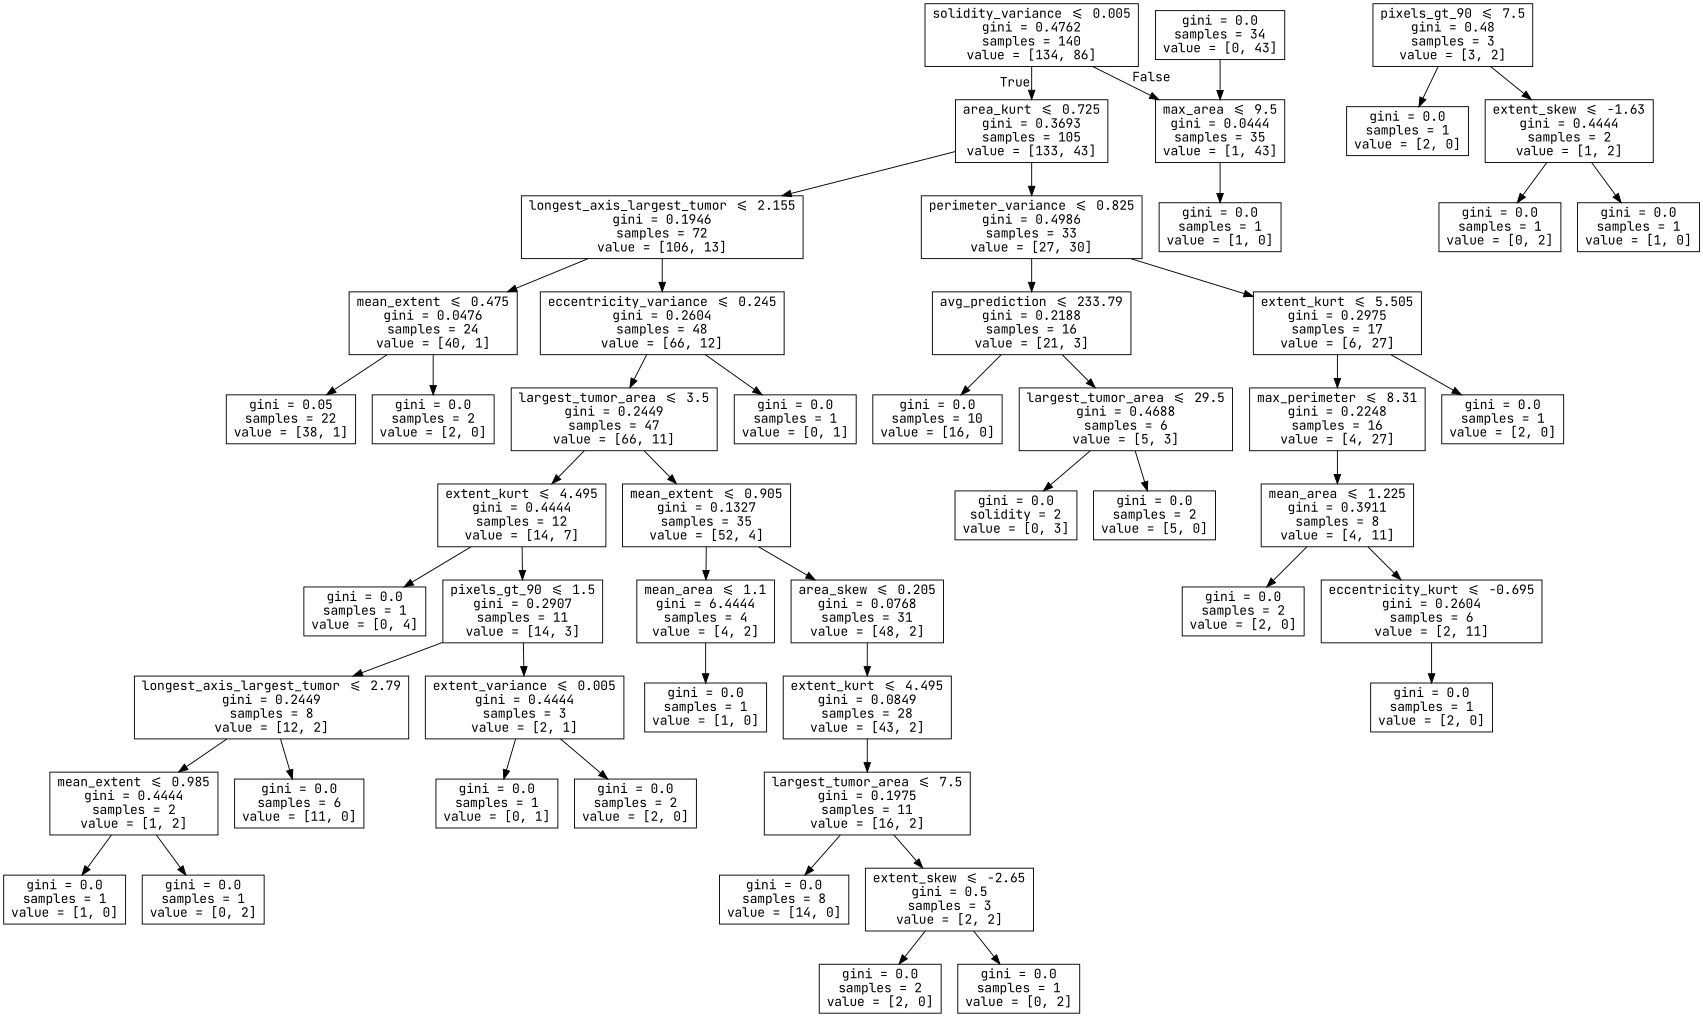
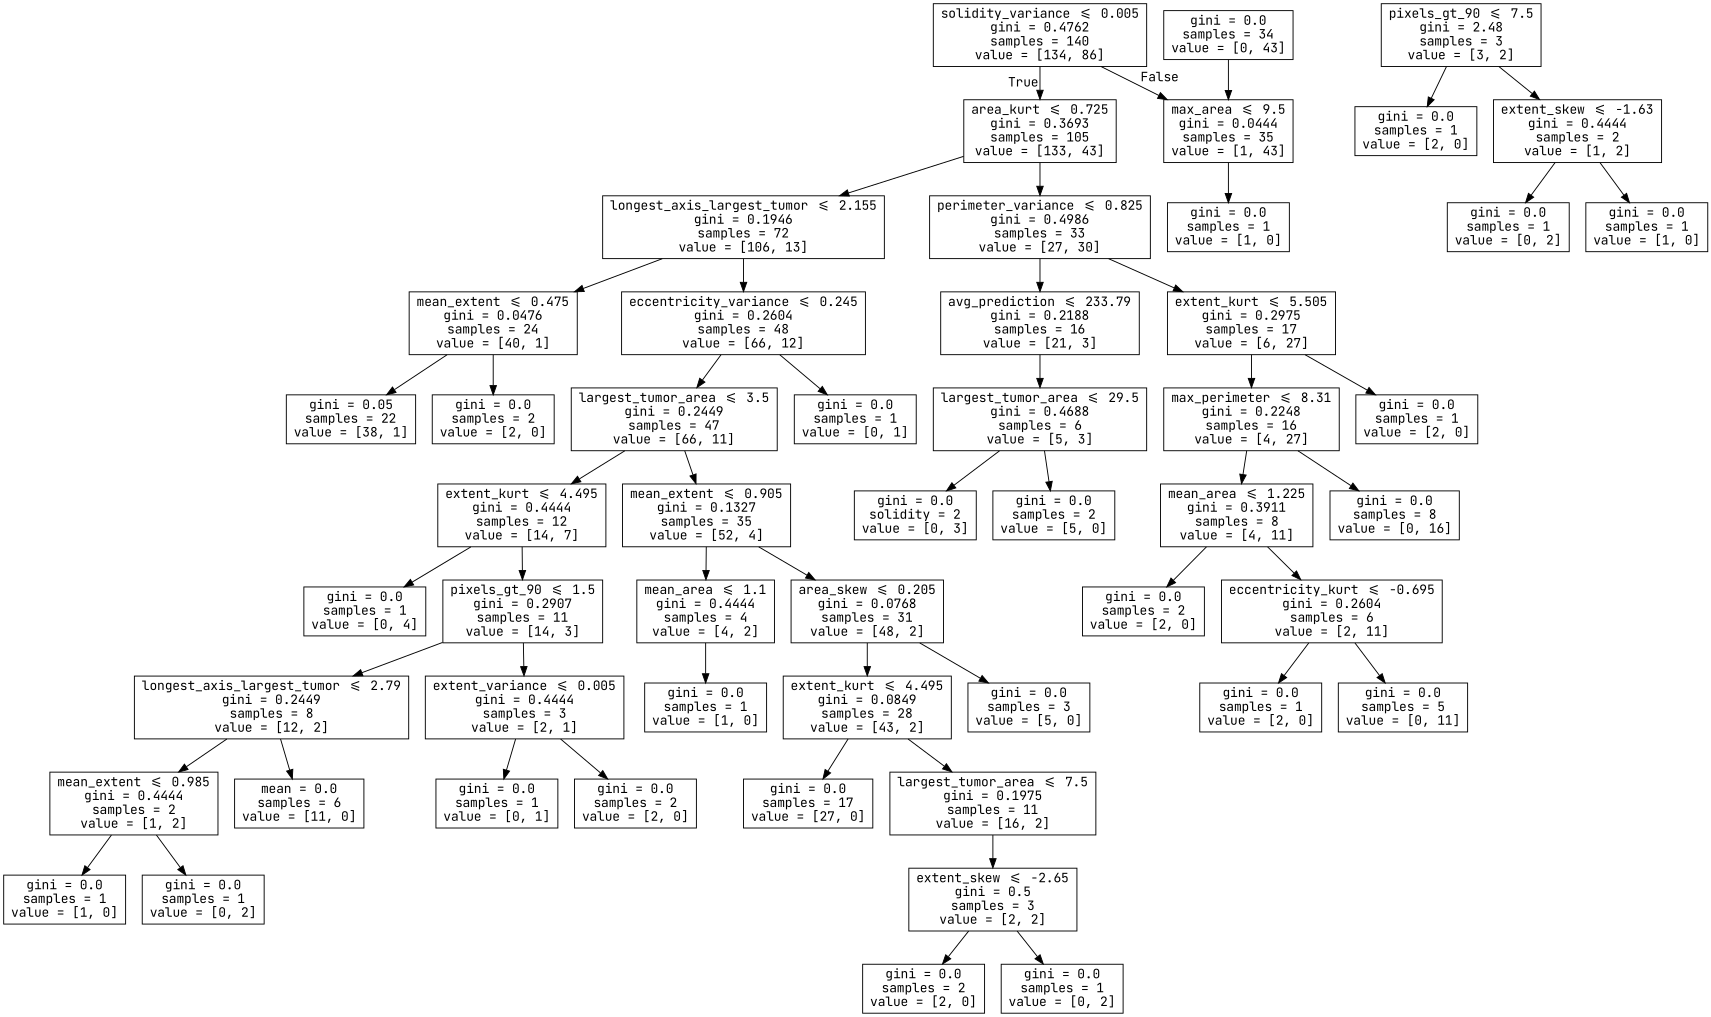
node "pixels_gt_90 <= 7.5 gini = 0.48 samples = 3 value = [3, 2]": label "pixels_gt_90 <= 7.5 gini = 0.48 samples = 3 value = [3, 2]" -> "pixels_gt_90 <= 7.5 gini = 2.48 samples = 3 value = [3, 2]"
node "gini = 0.0 samples = 10 value = [16, 0]": removed
node "gini = 0.0 samples = 8 value = [0, 16]": added
node "mean_area <= 1.1 gini = 6.4444 samples = 4 value = [4, 2]": label "mean_area <= 1.1 gini = 6.4444 samples = 4 value = [4, 2]" -> "mean_area <= 1.1 gini = 0.4444 samples = 4 value = [4, 2]"
node "gini = 0.0 samples = 3 value = [5, 0]": added
node "gini = 0.0 samples = 5 value = [0, 11]": added
node "gini = 0.0 samples = 6 value = [11, 0]": label "gini = 0.0 samples = 6 value = [11, 0]" -> "mean = 0.0 samples = 6 value = [11, 0]"
node "gini = 0.0 samples = 17 value = [27, 0]": added
node "gini = 0.0 samples = 8 value = [14, 0]": removed
